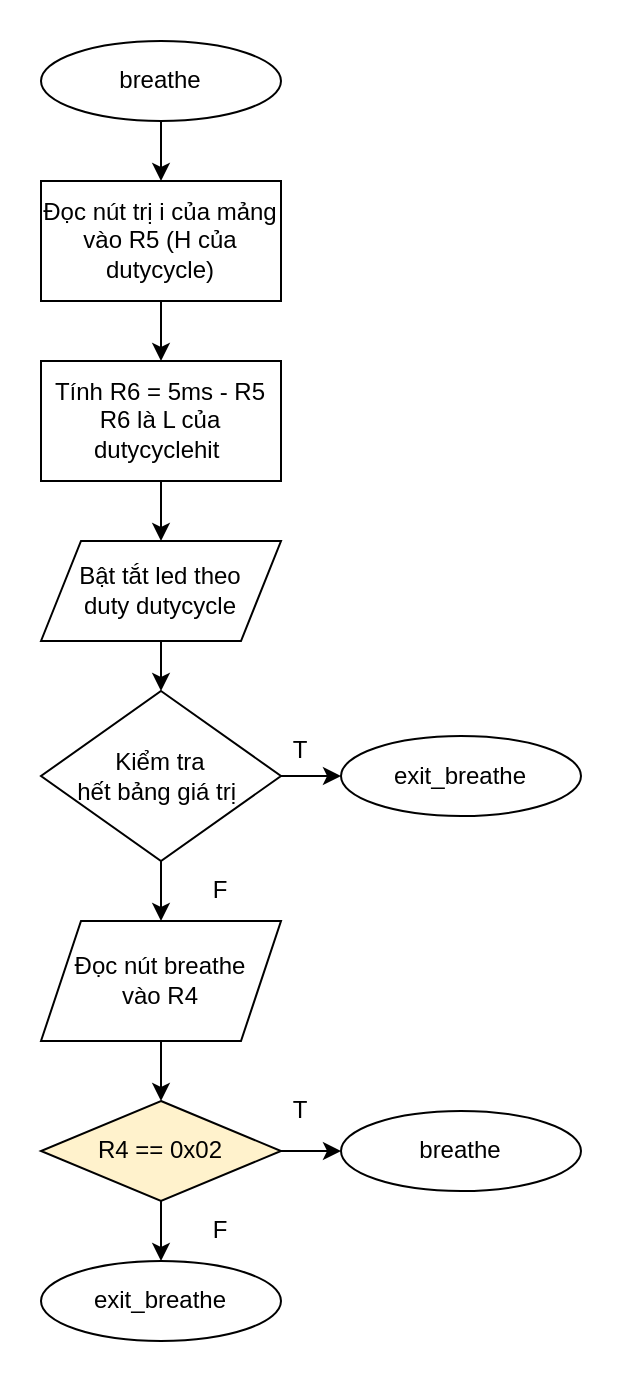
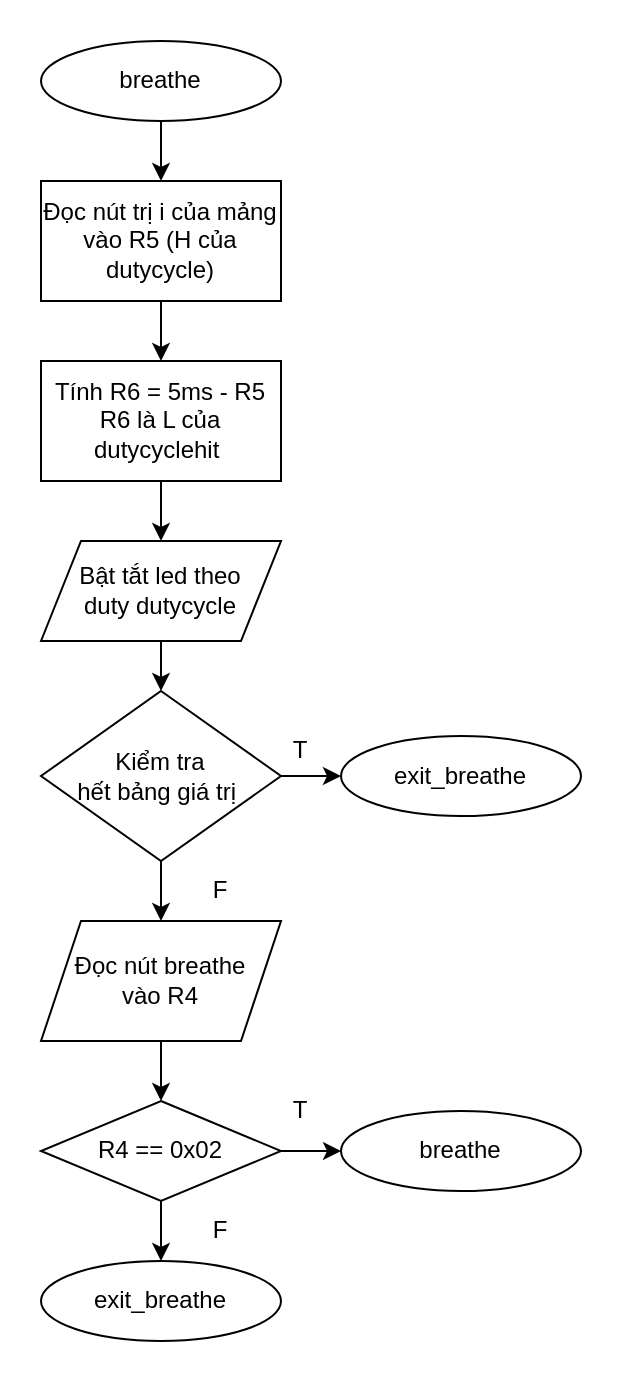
node "R4 == 0x02": fillcolor #fff2cc -> #ffffff
